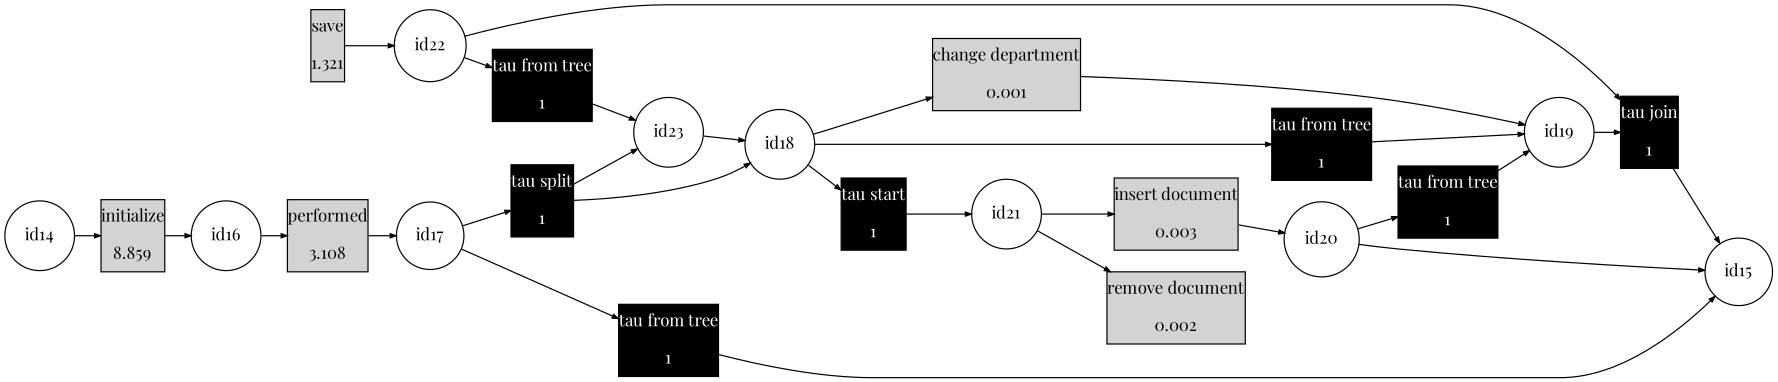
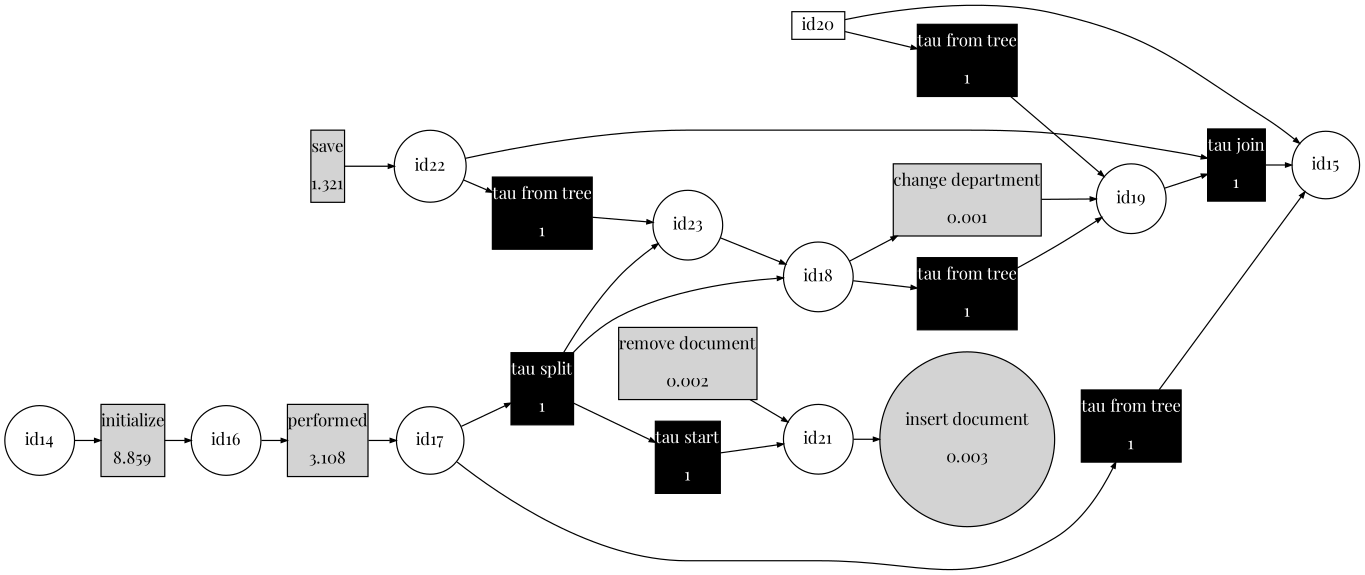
edge "id18" -> "tau start 1": now "tau split 1" -> "tau start 1"
node "insert document 0.003": shape box -> circle
edge "insert document 0.003" -> "id20": removed
node "id20": shape circle -> box
edge "id21" -> "remove document 0.002": reversed
